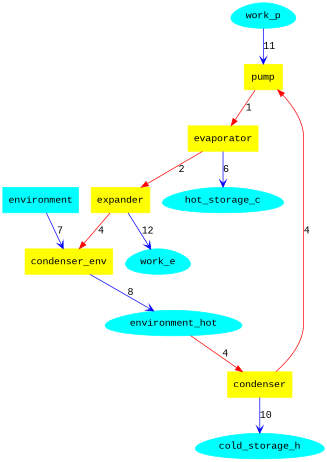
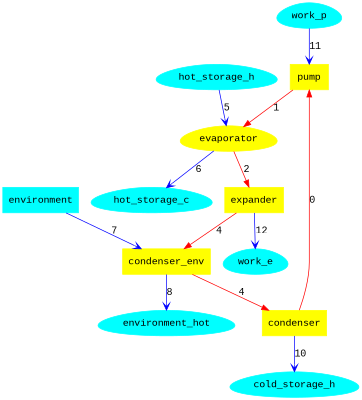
node "hot_storage_h": added
node "evaporator": shape box -> egg
edge "condenser" -> "pump": label "4" -> "0"
edge "environment_hot" -> "condenser": now "condenser_env" -> "condenser"
